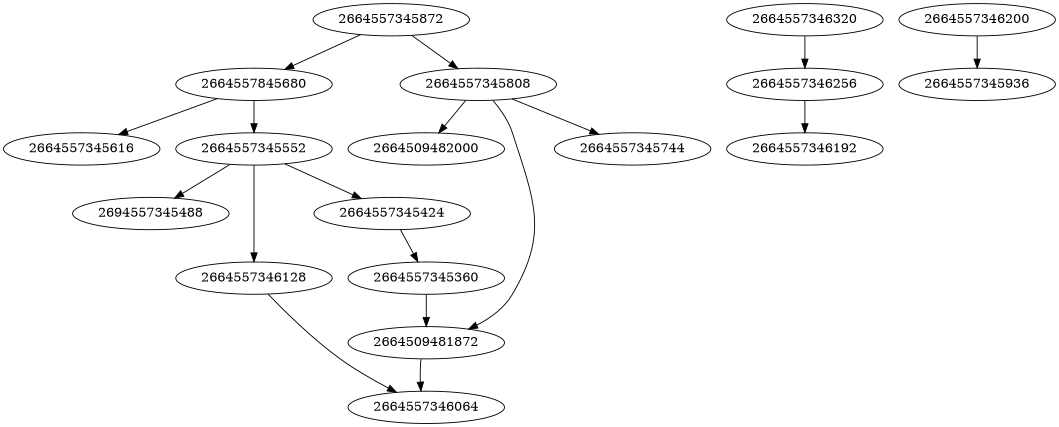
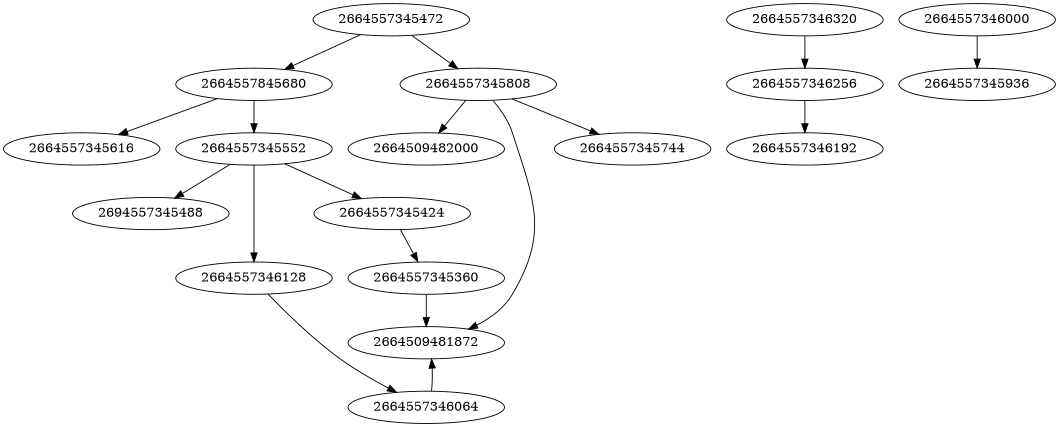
node "2664557345872": label "2664557345872" -> "2664557345472"
node "2664557346200": label "2664557346200" -> "2664557346000"
edge "2664509481872" -> "2664557346064": reversed
